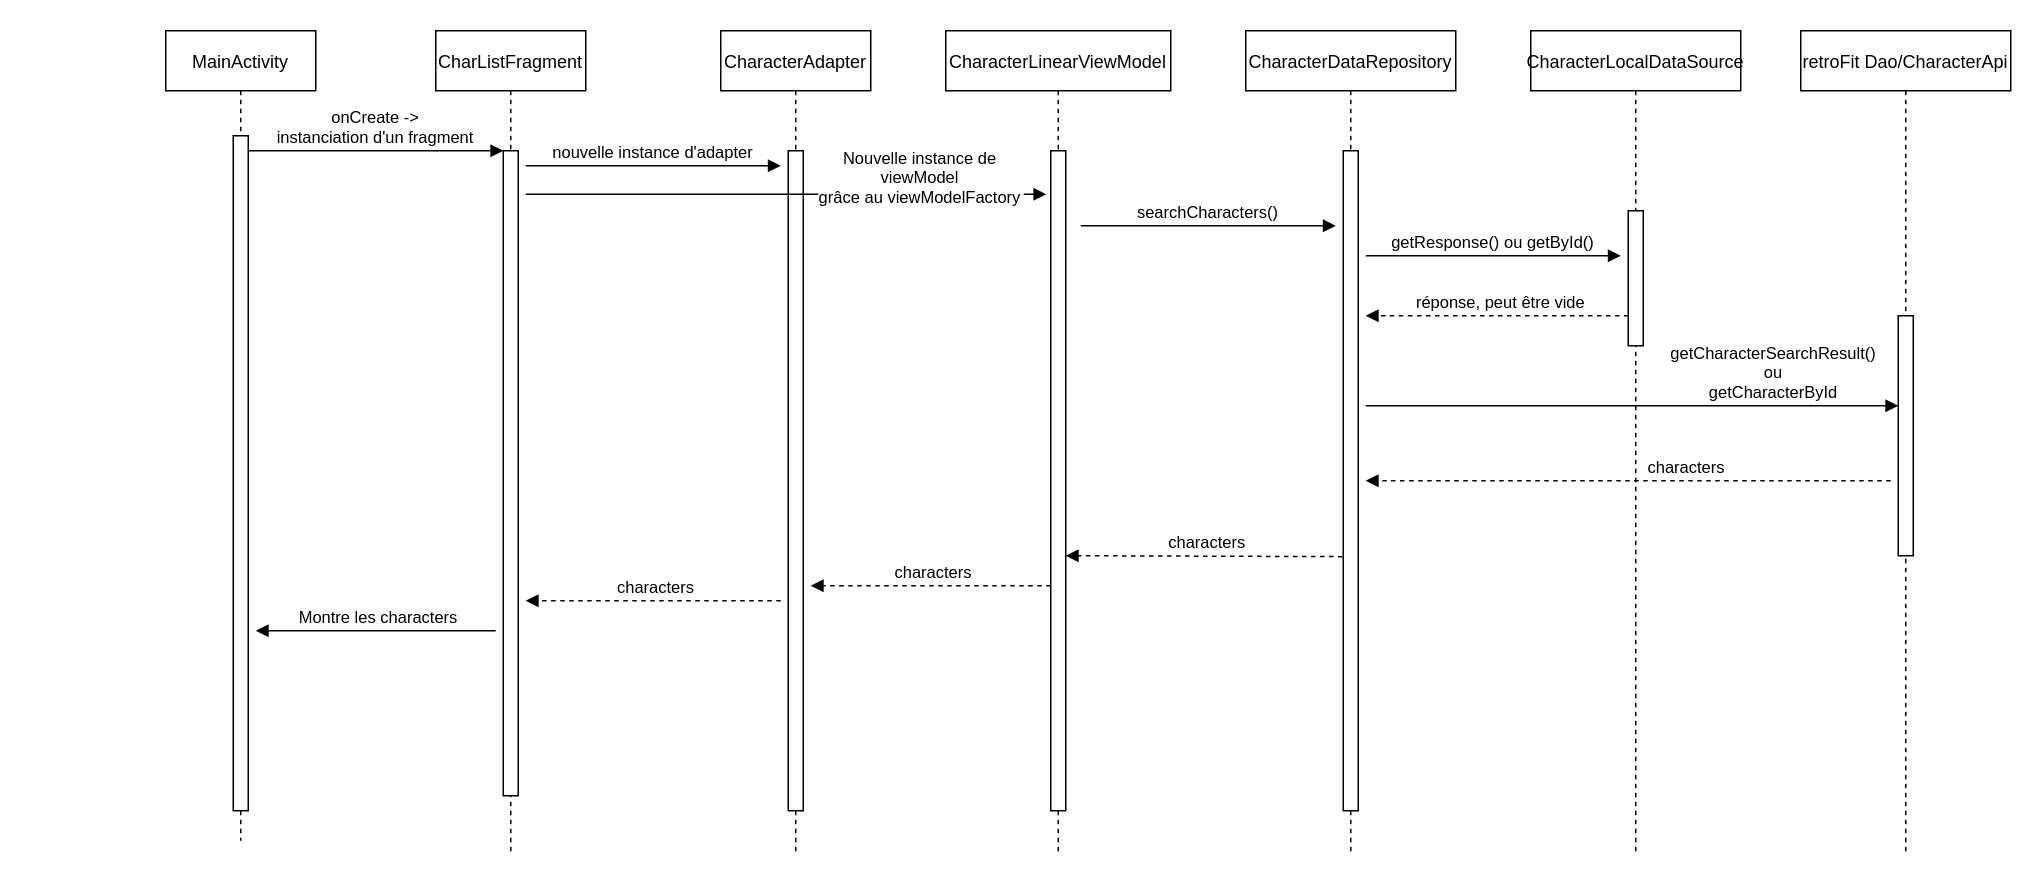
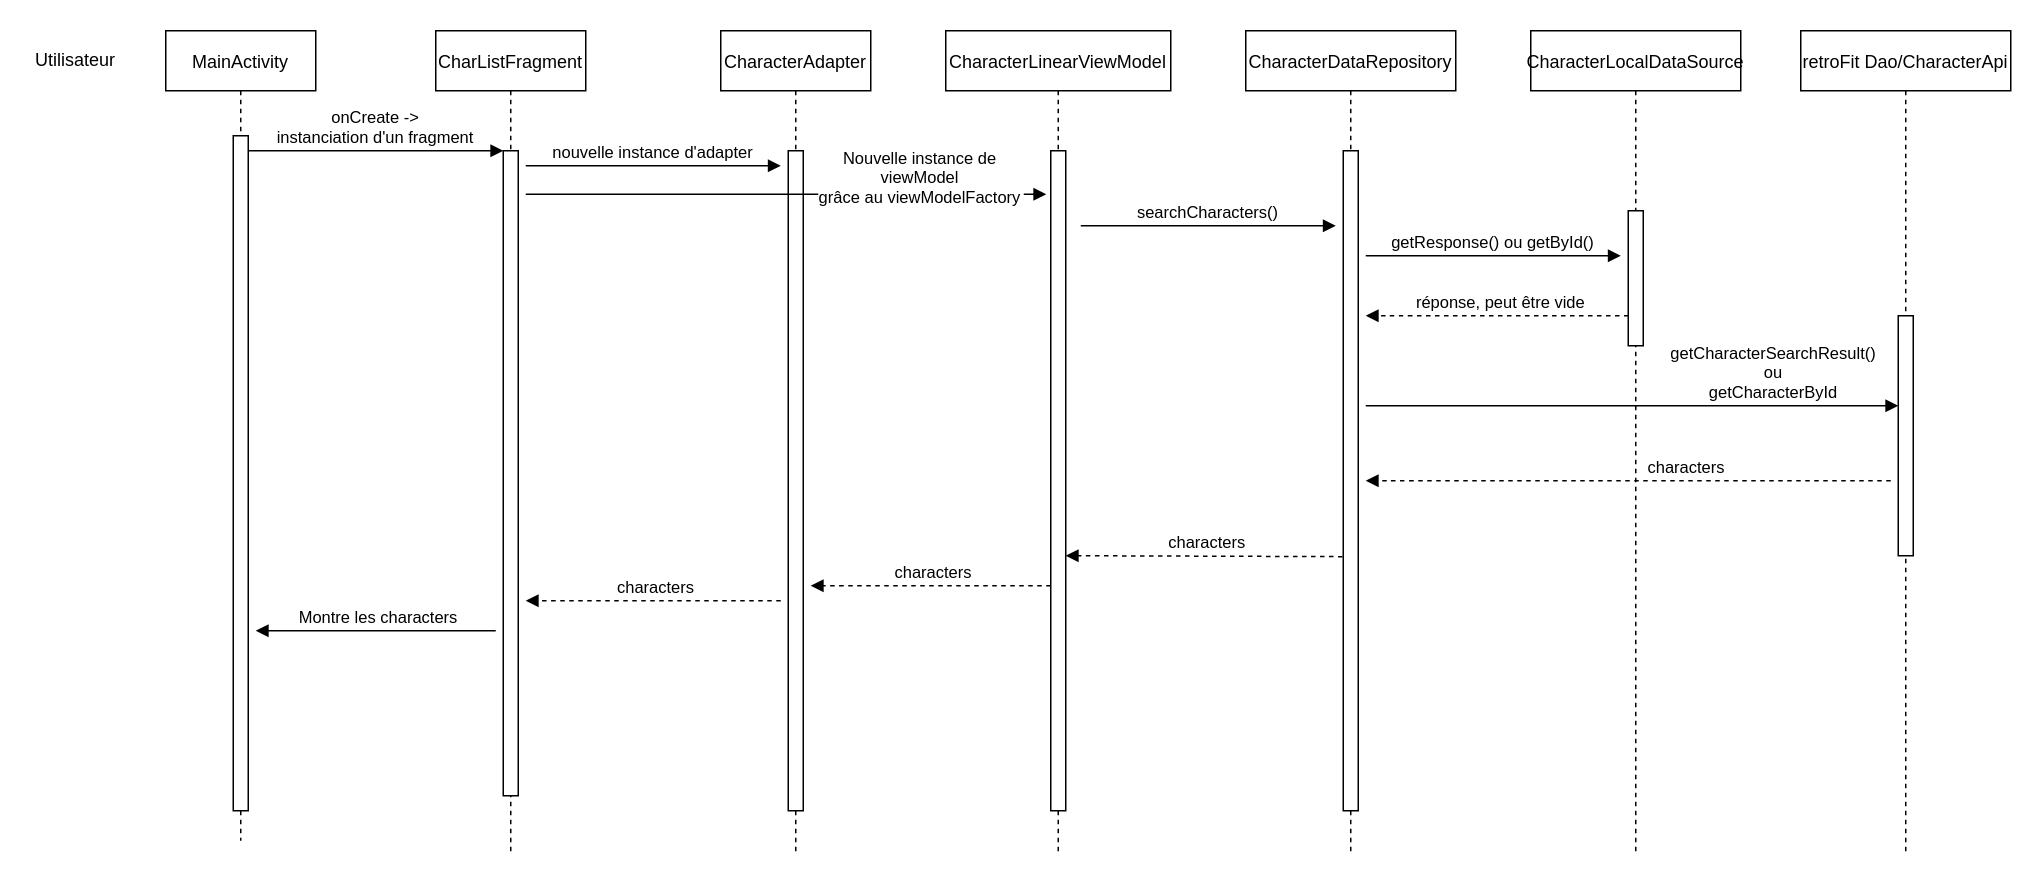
node "Utilisateur": added
